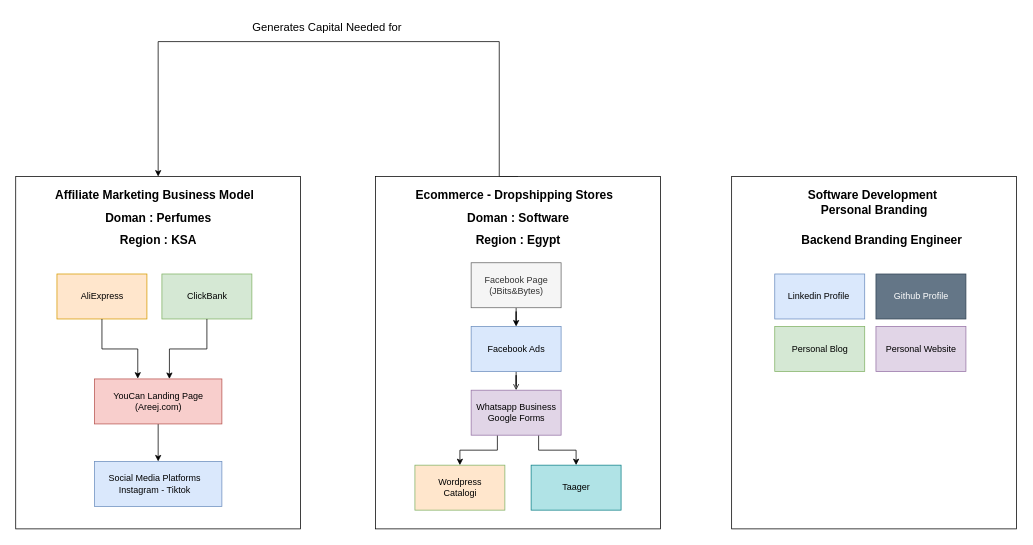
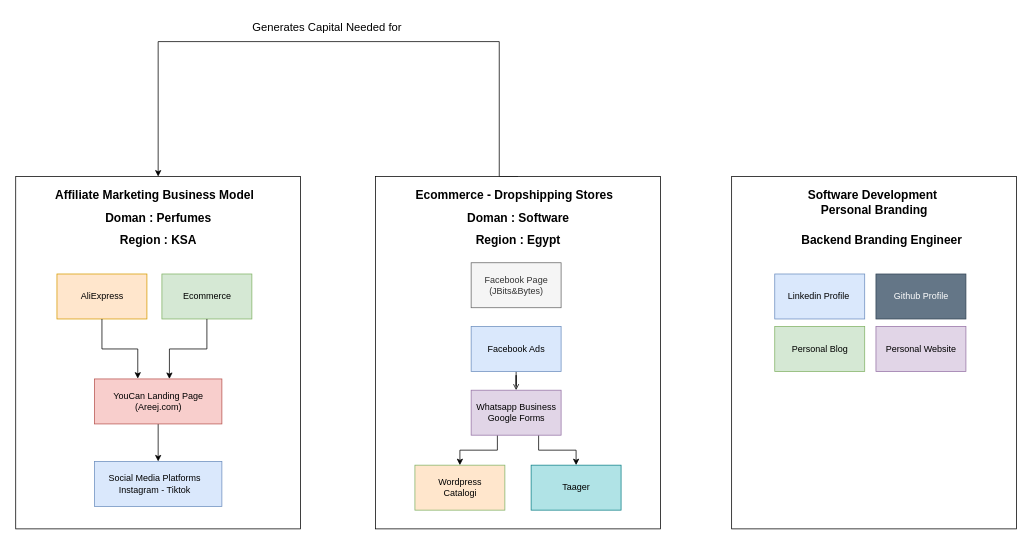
node "ClickBank": label "ClickBank" -> "Ecommerce"
edge "Facebook Page (JBits&Bytes)" -> "Facebook Ads": removed
